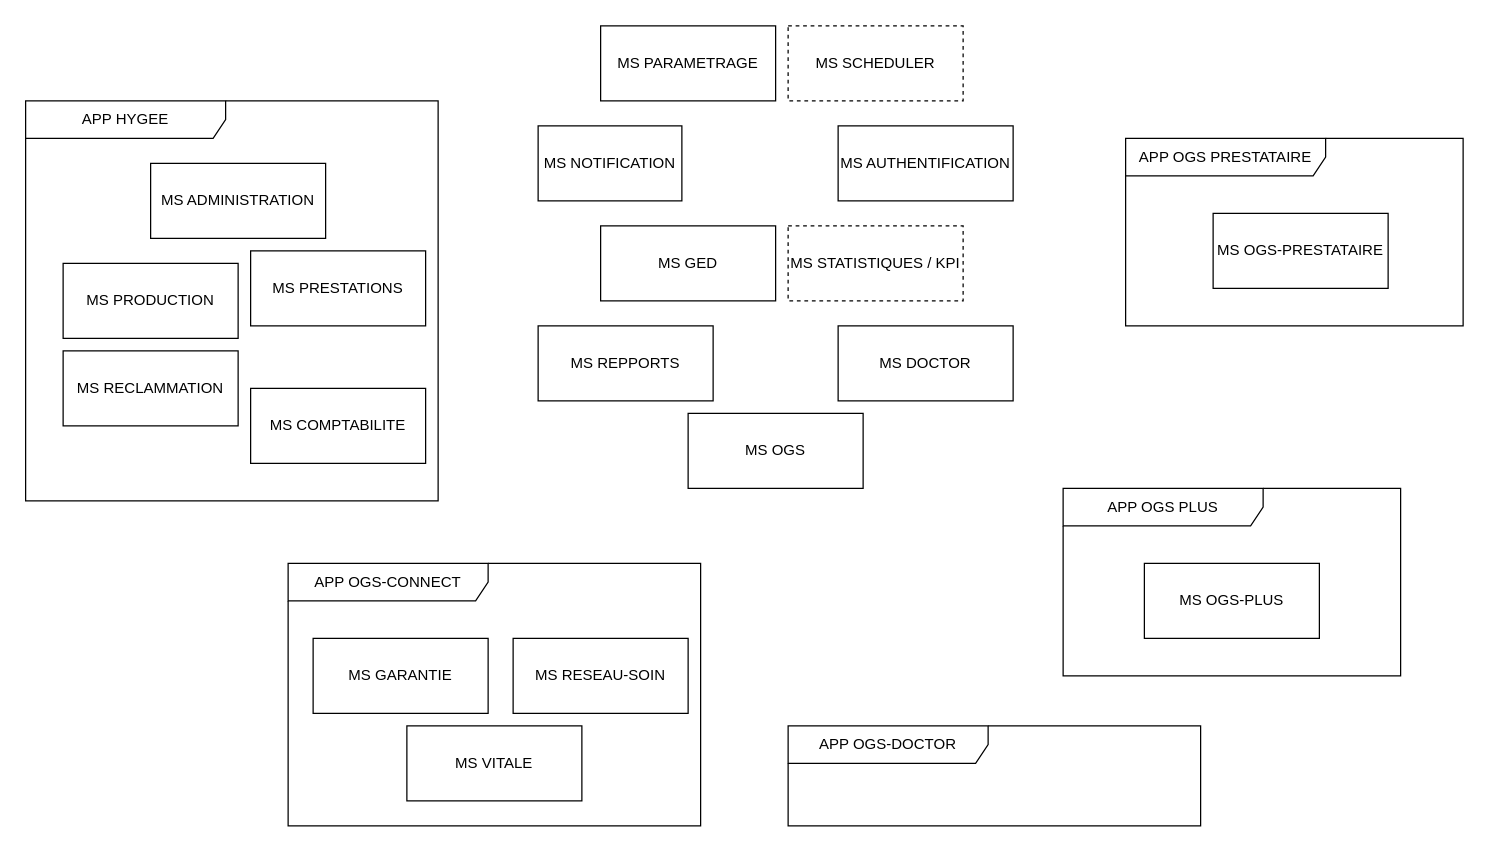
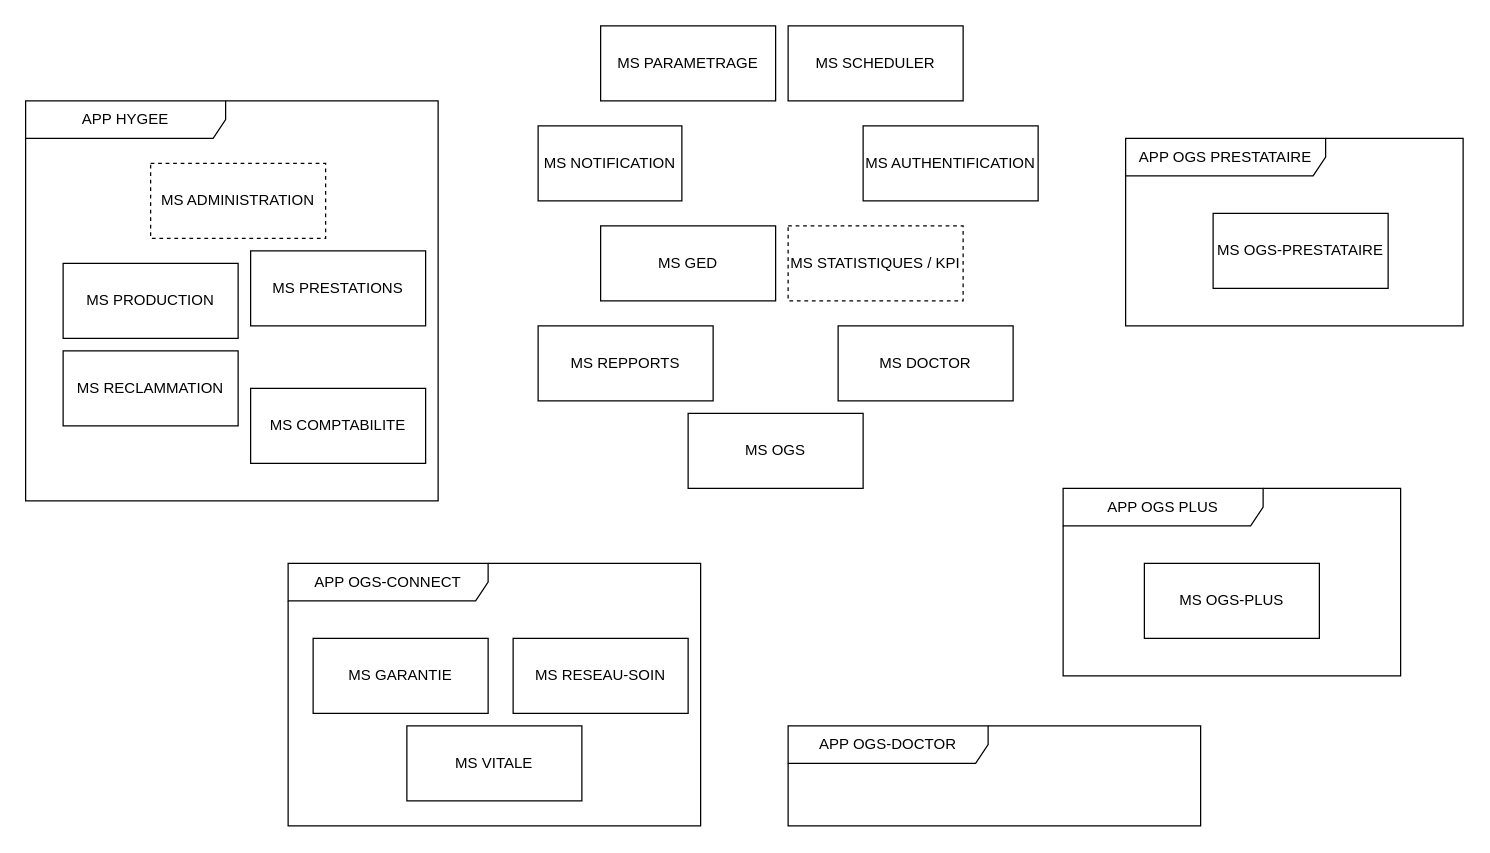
node "MS SCHEDULER": style dashed -> solid
node "MS AUTHENTIFICATION": moved (926, 163) -> (951, 163)
node "MS ADMINISTRATION": style solid -> dashed
